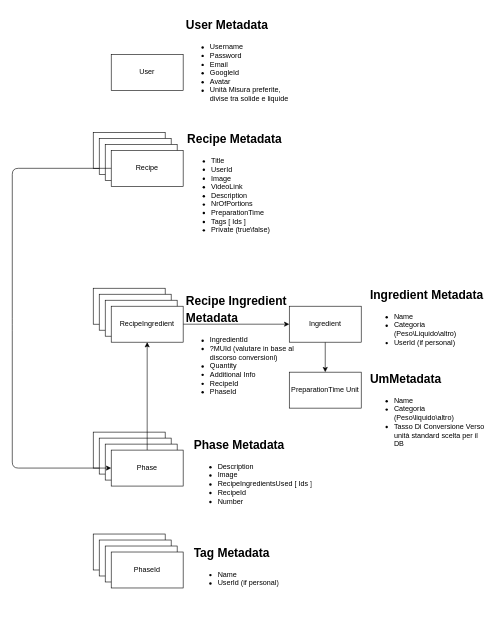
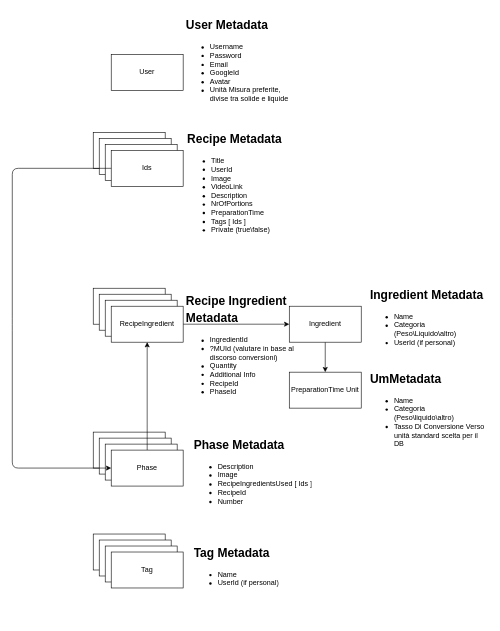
node "Recipe": label "Recipe" -> "Ids"
node "PhaseId": label "PhaseId" -> "Tag"
